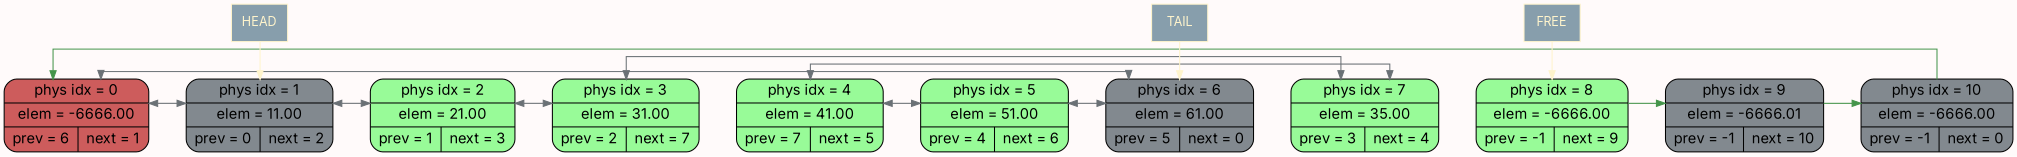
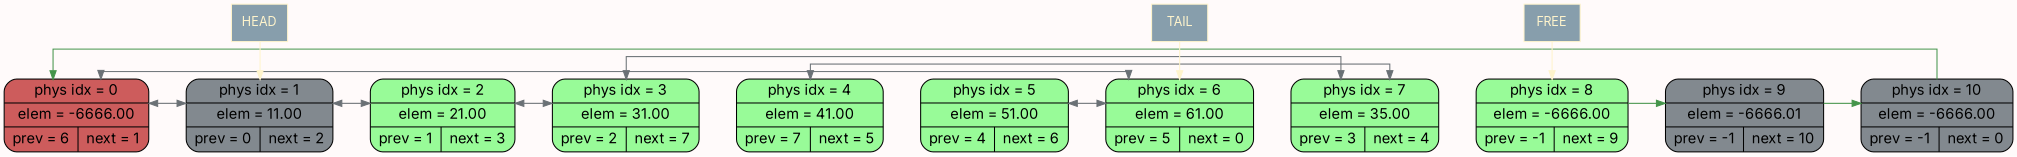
edge "phys idx = 4" -- "phys idx = 5": removed
node "phys idx = 6": fillcolor #82898f -> #98fb98
